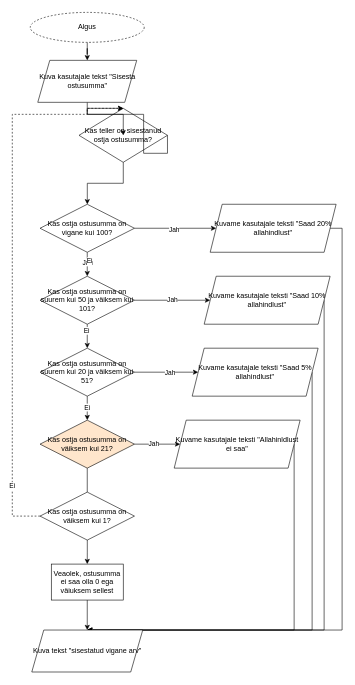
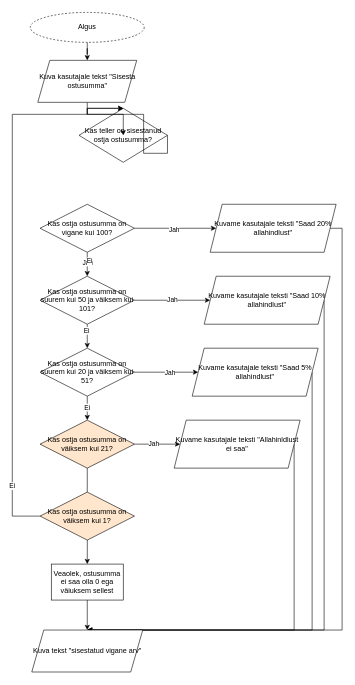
edge "Kas teller on sisestanud ostja ostusumma?" -> "Kas ostja ostusumma on vigane kui 100?": removed
edge "Kas ostja ostusumma on väiksem kui 1?" -> "Kas teller on sisestanud ostja ostusumma?": style dashed -> solid
node "Kas ostja ostusumma on väiksem kui 1?": fillcolor #ffffff -> #ffe6cc
